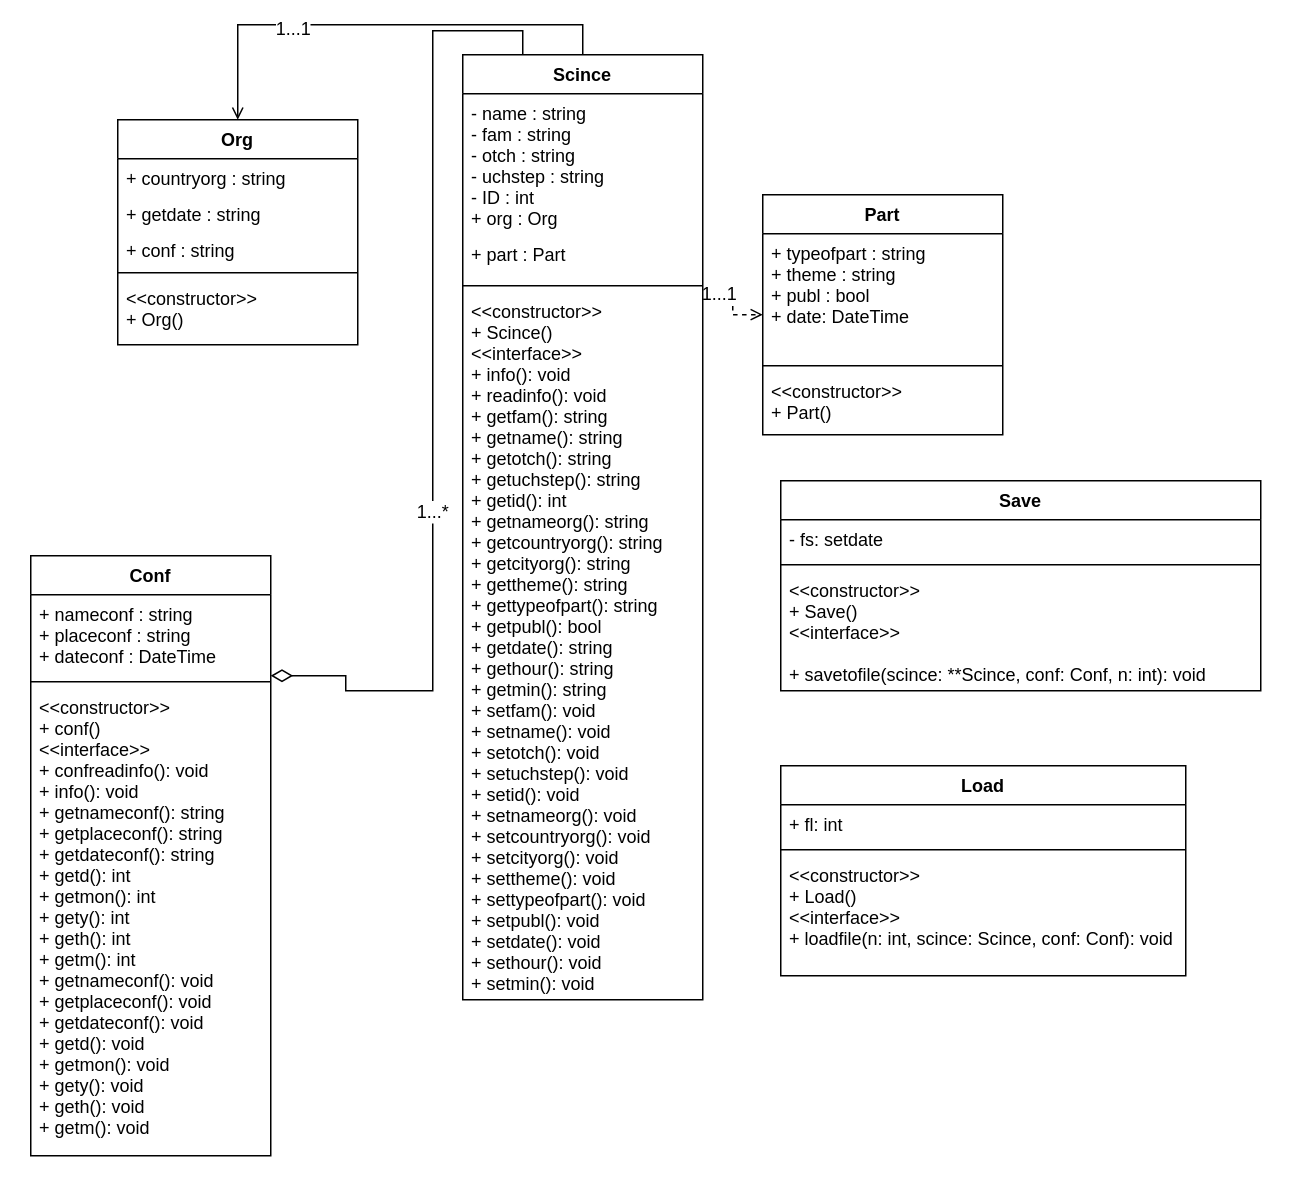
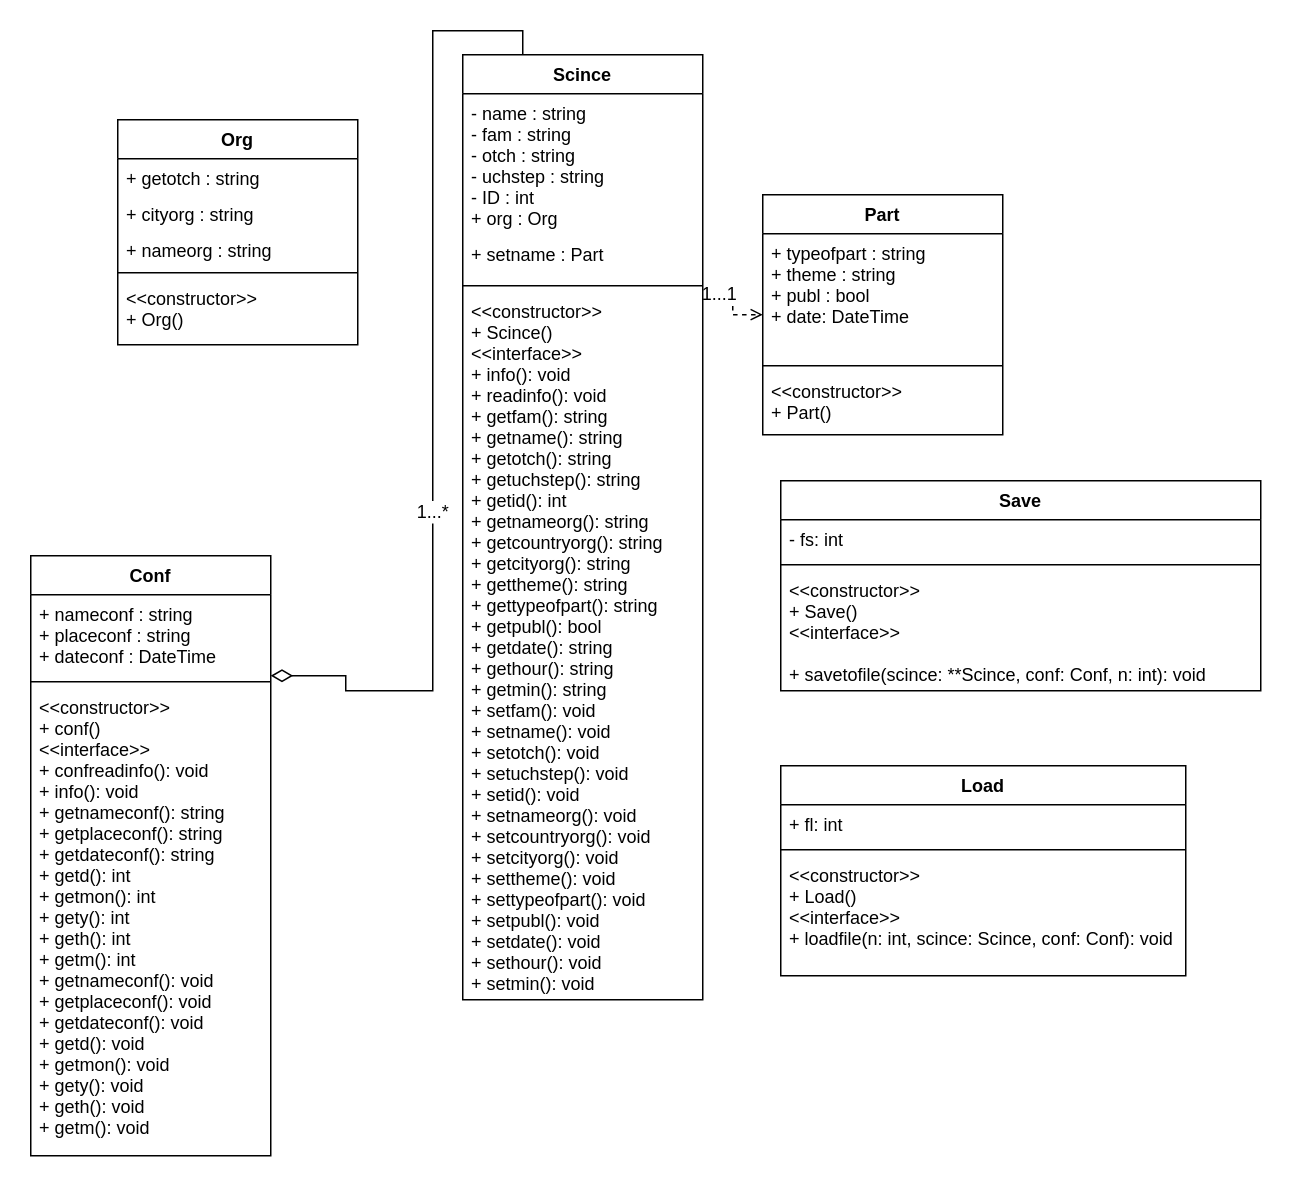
edge "Scince" -> "Org": removed, label "1...1"
node "+ countryorg : string": label "+ countryorg : string" -> "+ getotch : string"
node "+ getdate : string": label "+ getdate : string" -> "+ cityorg : string"
node "+ conf : string": label "+ conf : string" -> "+ nameorg : string"
node "+ part : Part": label "+ part : Part" -> "+ setname : Part"
node "- fs: setdate": label "- fs: setdate" -> "- fs: int"
